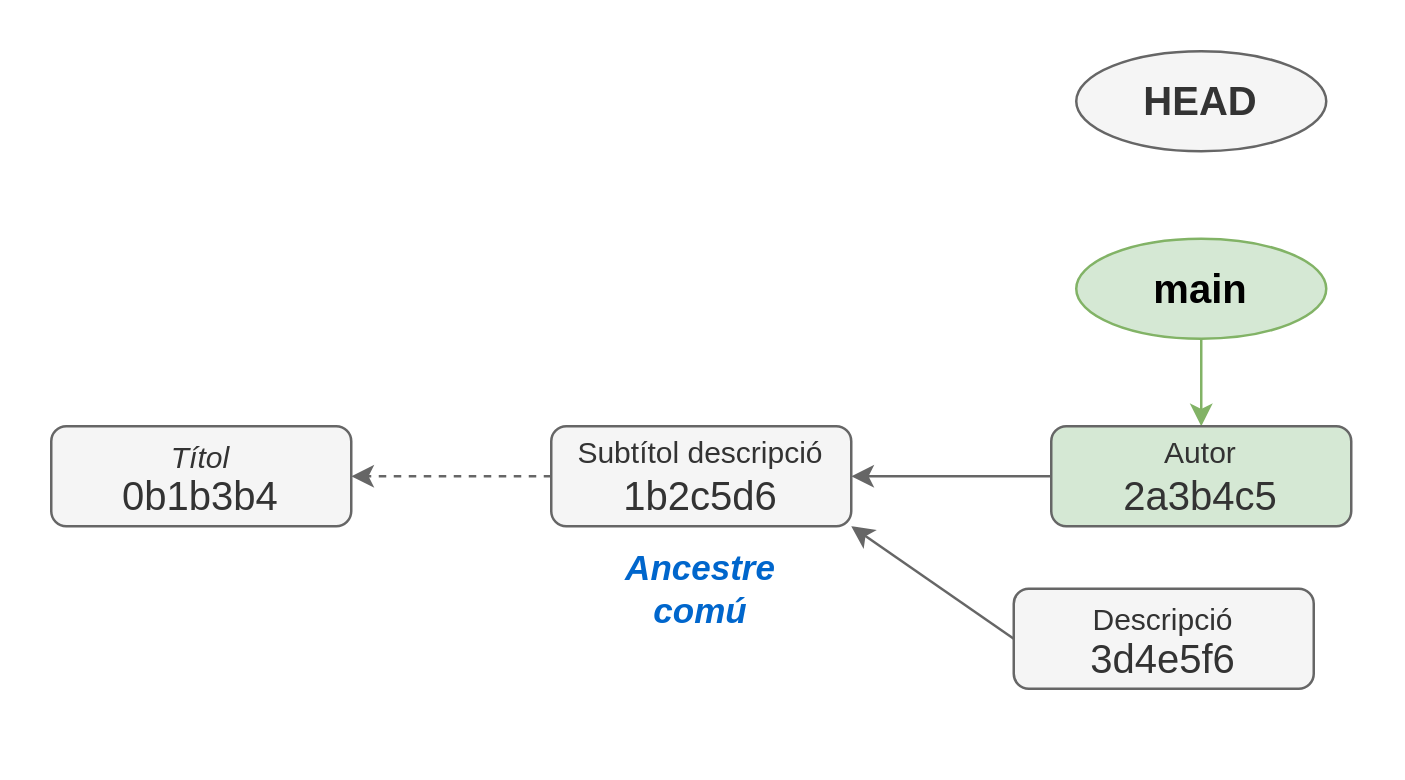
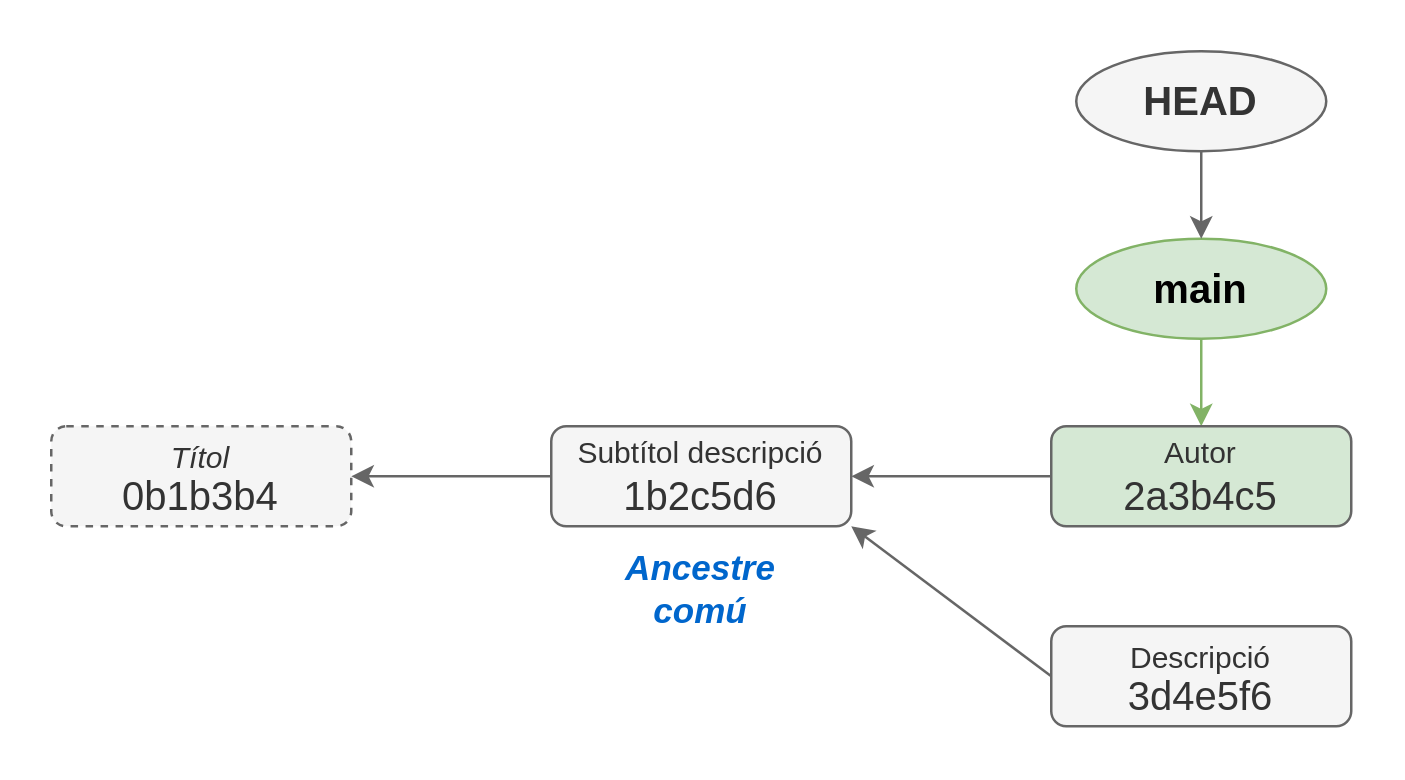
edge "HEAD" -> "main": added
node "Títol 0b1b3b4": style solid -> dashed
edge "Subtítol descripció 1b2c5d6" -> "Títol 0b1b3b4": style dashed -> solid
node "Descripció 3d4e5f6": moved (1164, 639) -> (1201, 676)
